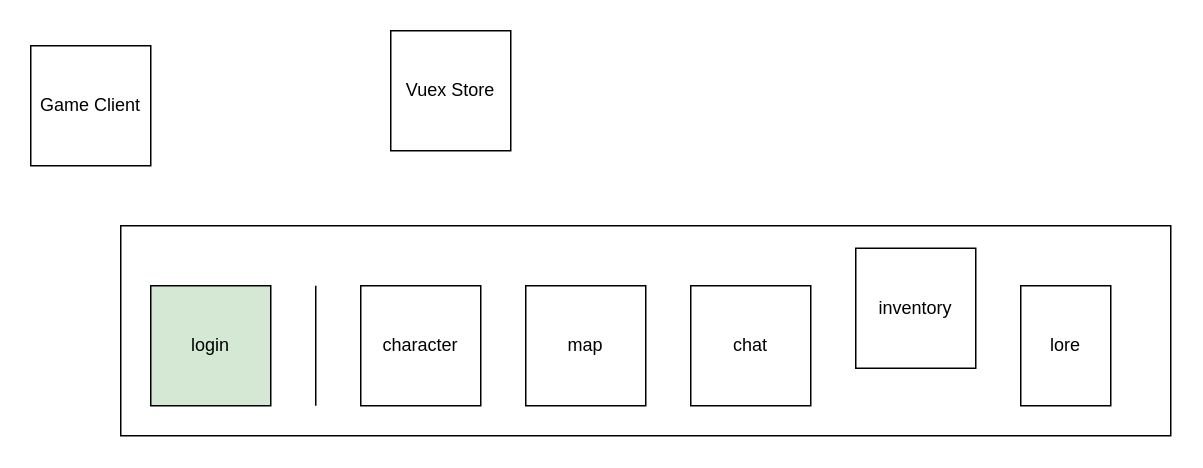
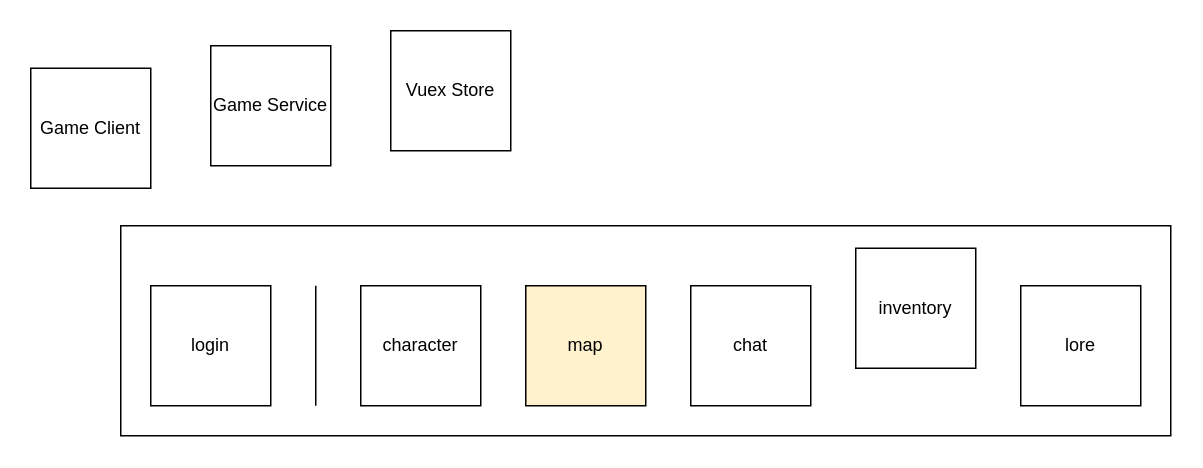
node "Game Client": moved (91, 106) -> (91, 128)
node "Game Service": added
node "login": fillcolor #d5e8d4 -> #ffffff
node "map": fillcolor #ffffff -> #fff2cc
node "lore": size 90x120 -> 120x120
